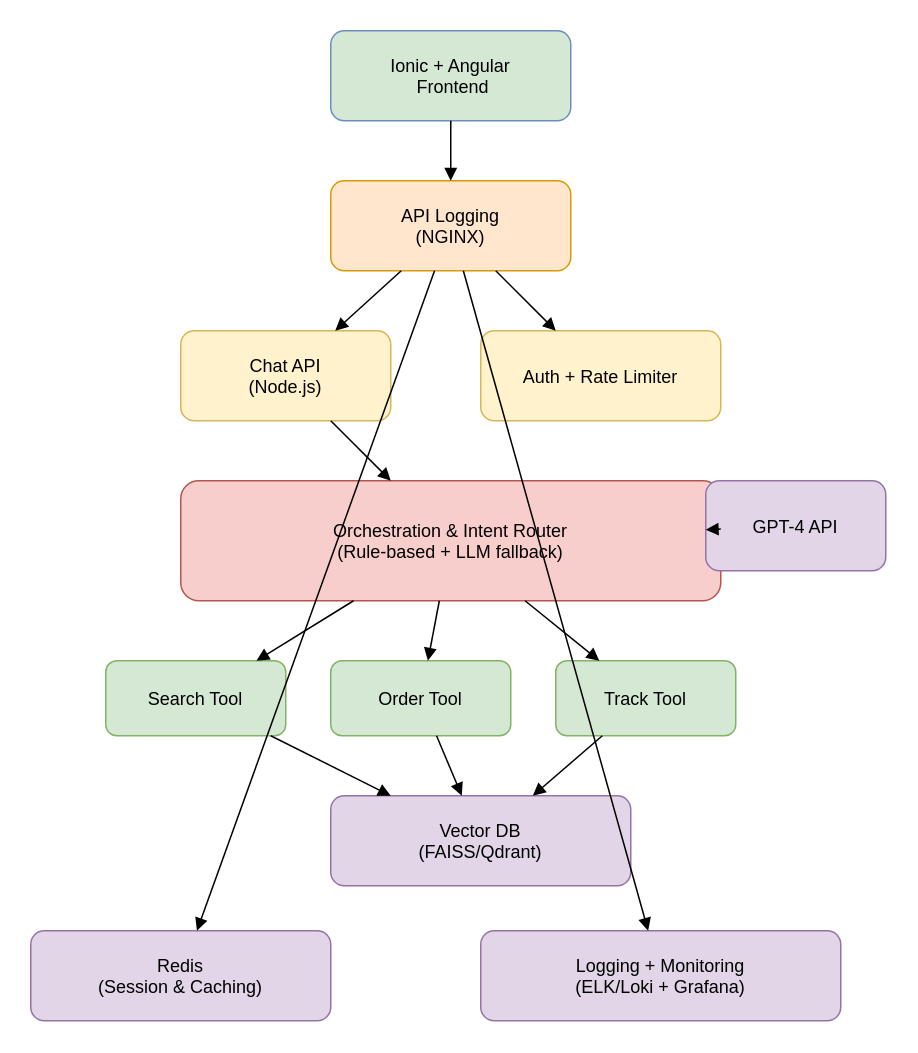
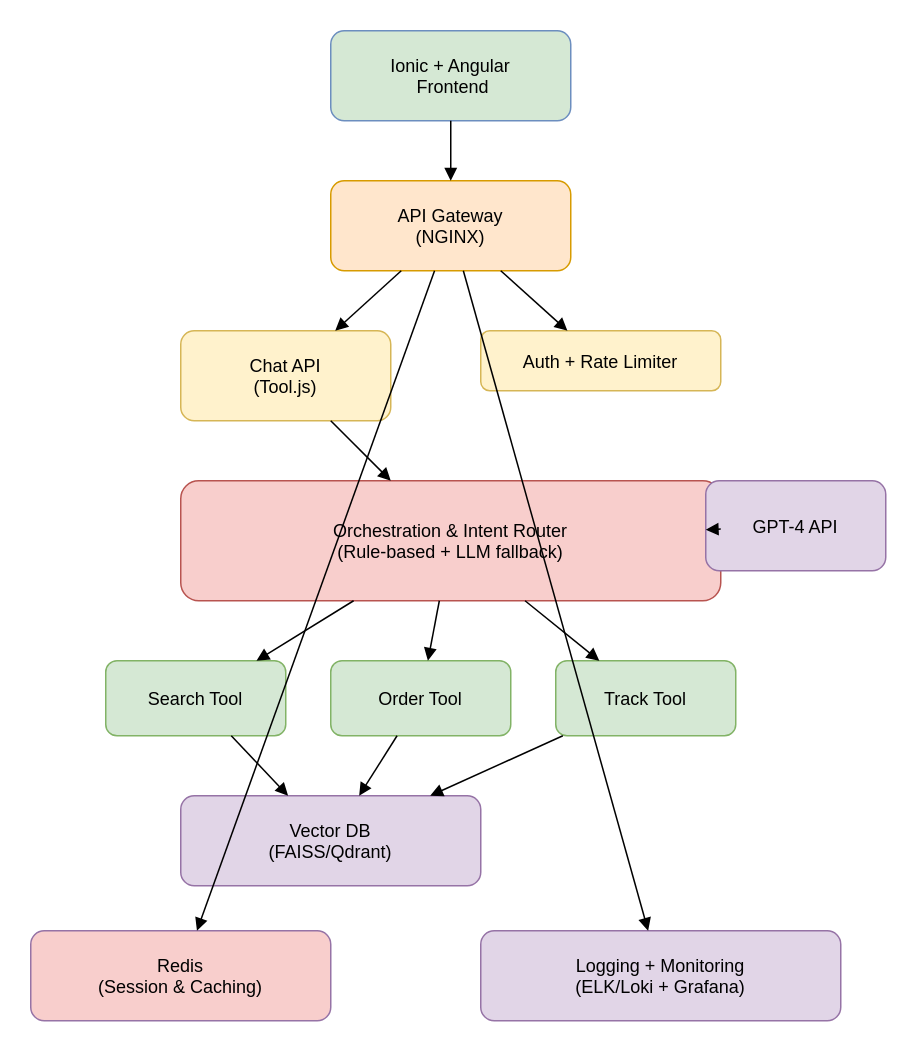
node "API Logging (NGINX)": label "API Logging (NGINX)" -> "API Gateway (NGINX)"
node "Chat API (Node.js)": label "Chat API (Node.js)" -> "Chat API (Tool.js)"
node "Auth + Rate Limiter": size 240x90 -> 240x60
node "Vector DB (FAISS/Qdrant)": moved (481, 841) -> (331, 841)
node "Redis (Session & Caching)": fillcolor #e1d5e7 -> #f8cecc
